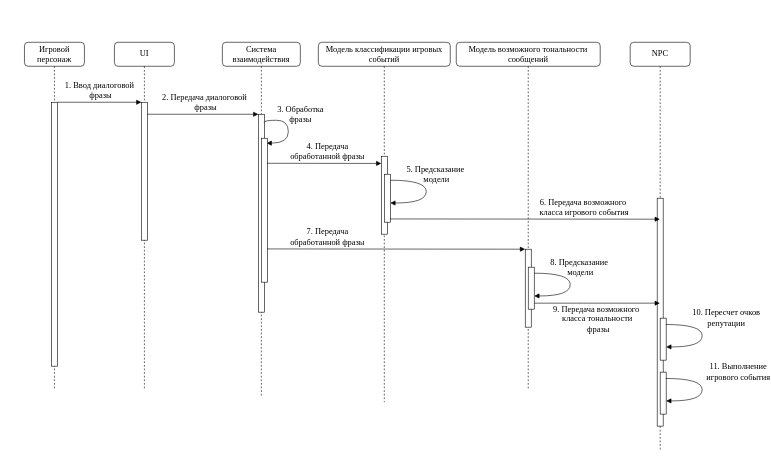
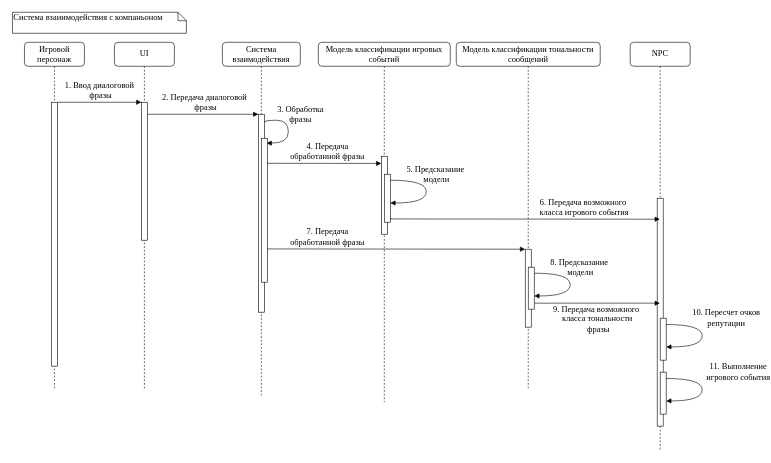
node "Система взаиимодействия с компаньоном": added
node "Модель возможного тональности сообщений": label "Модель возможного тональности сообщений" -> "Модель классификации тональности сообщений"
